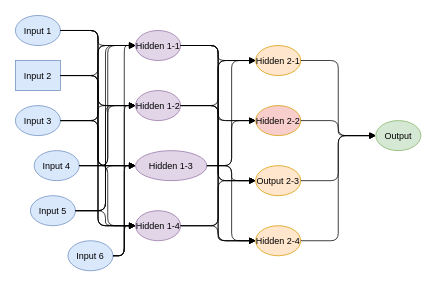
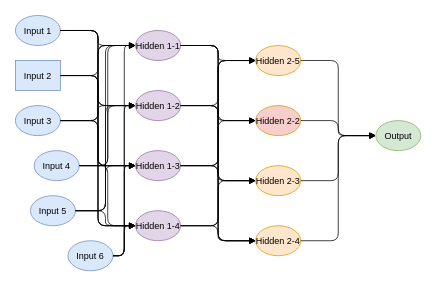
node "Hidden 2-1": label "Hidden 2-1" -> "Hidden 2-5"
node "Hidden 1-3": size 71x30 -> 45x30
node "Output 2-3": label "Output 2-3" -> "Hidden 2-3"
